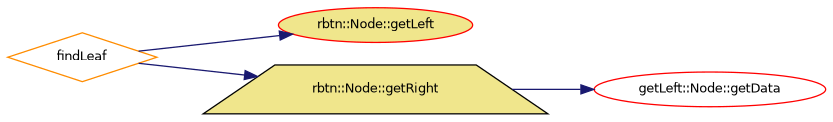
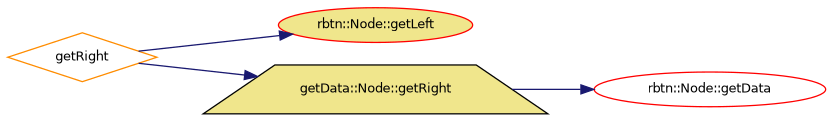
node "findLeaf": label "findLeaf" -> "getRight"
node "rbtn::Node::getRight": label "rbtn::Node::getRight" -> "getData::Node::getRight"
node "getLeft::Node::getData": label "getLeft::Node::getData" -> "rbtn::Node::getData"
